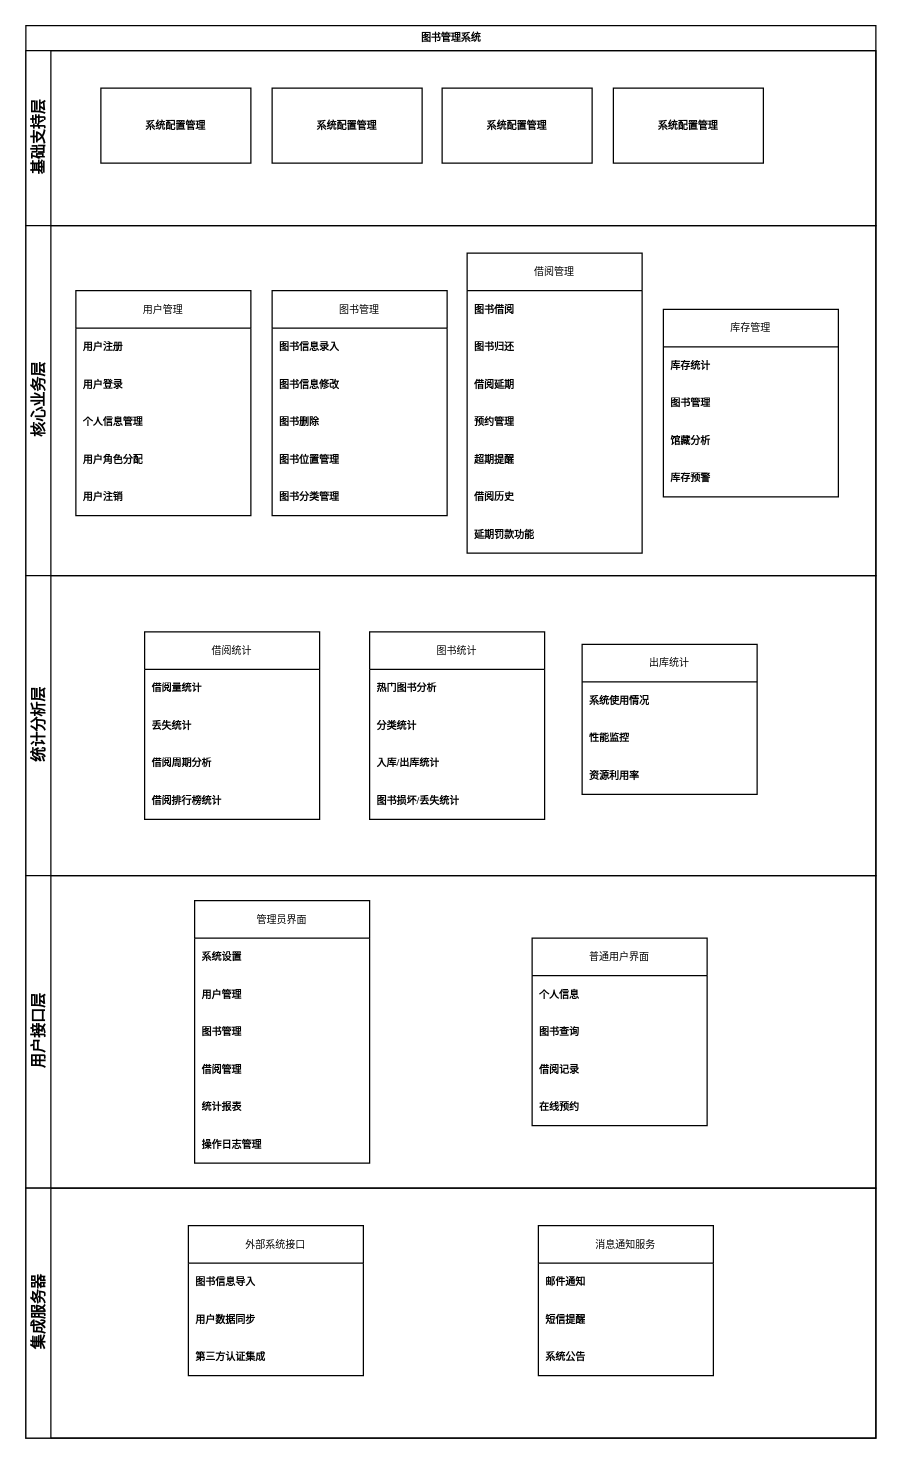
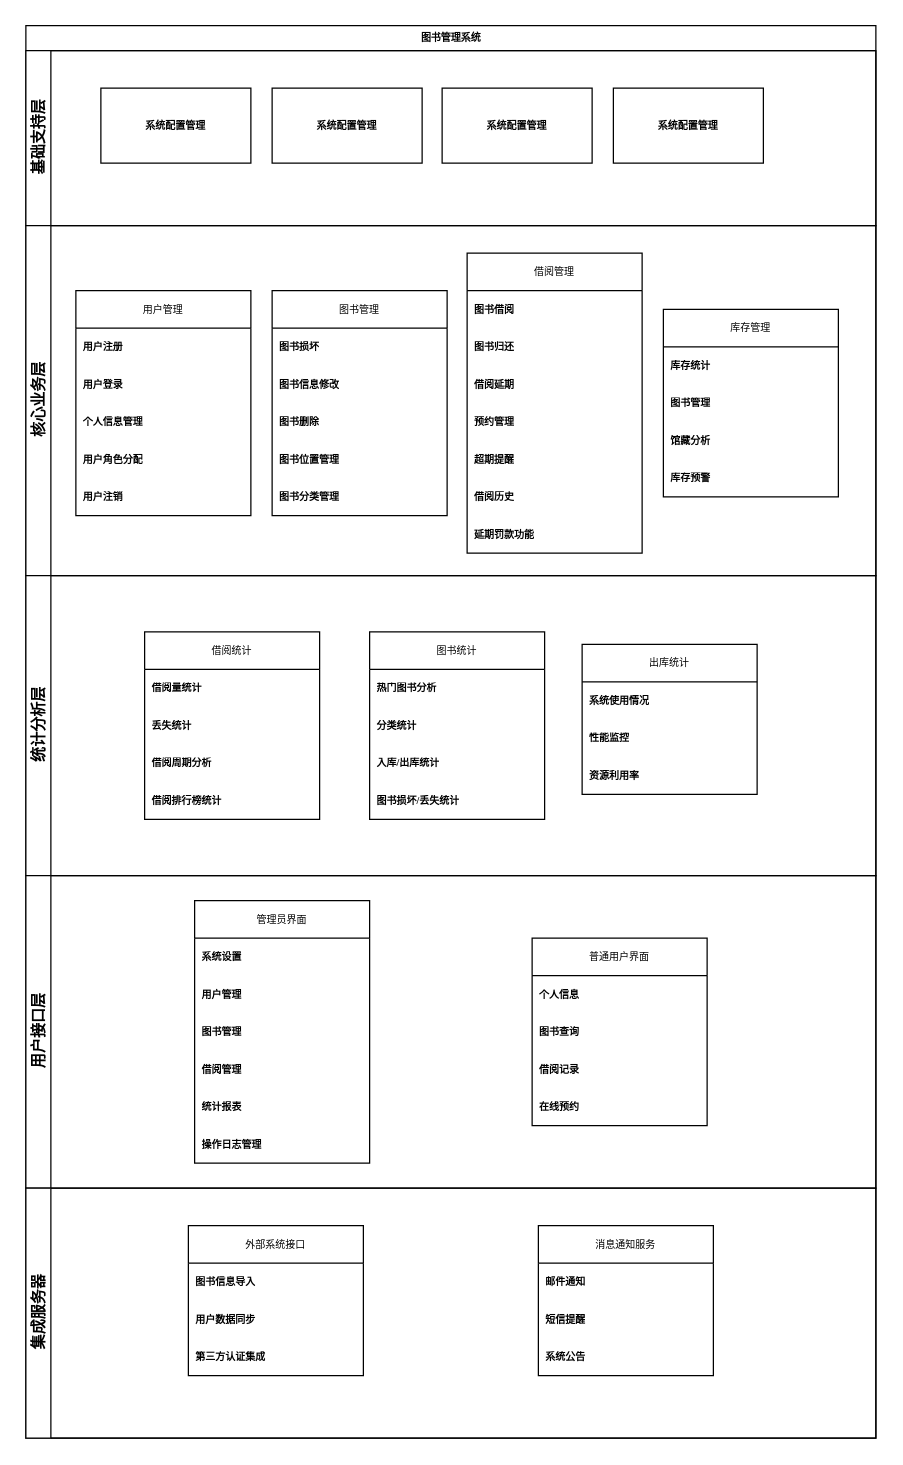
node "图书信息录入": label "图书信息录入" -> "图书损坏"
